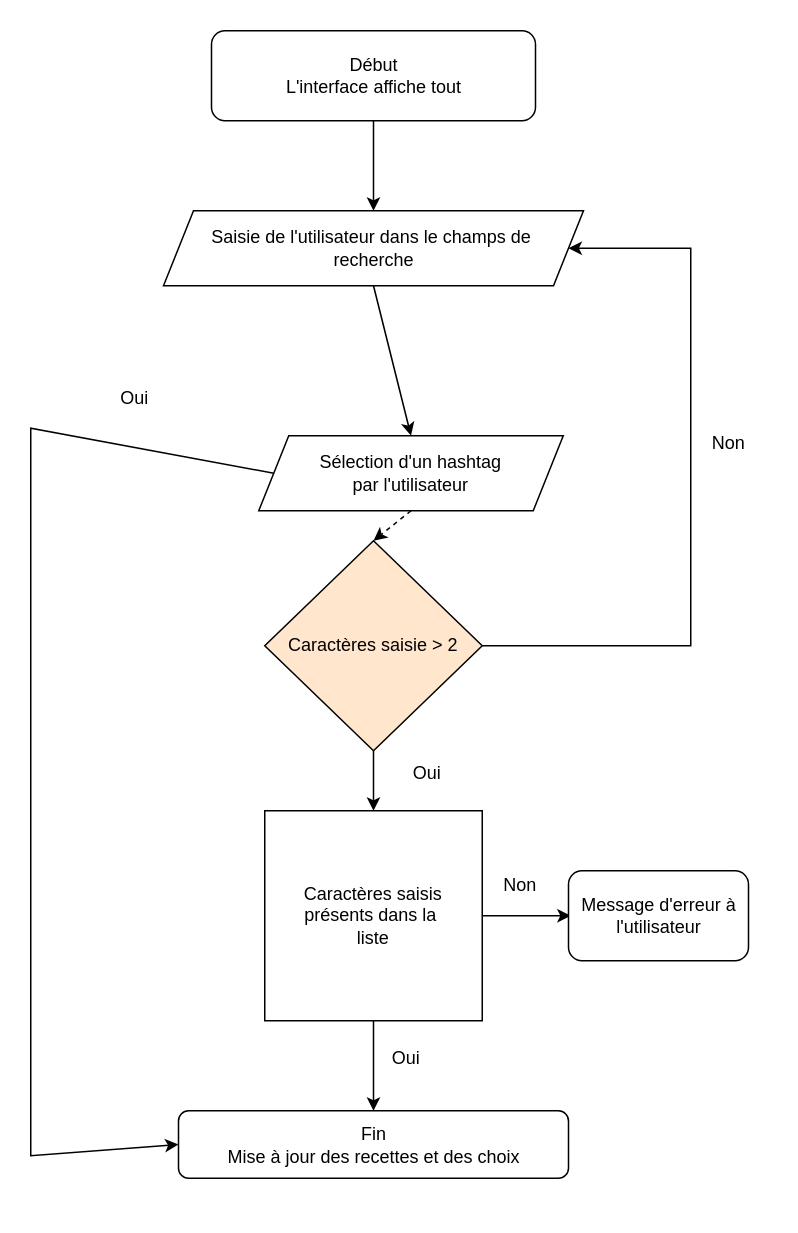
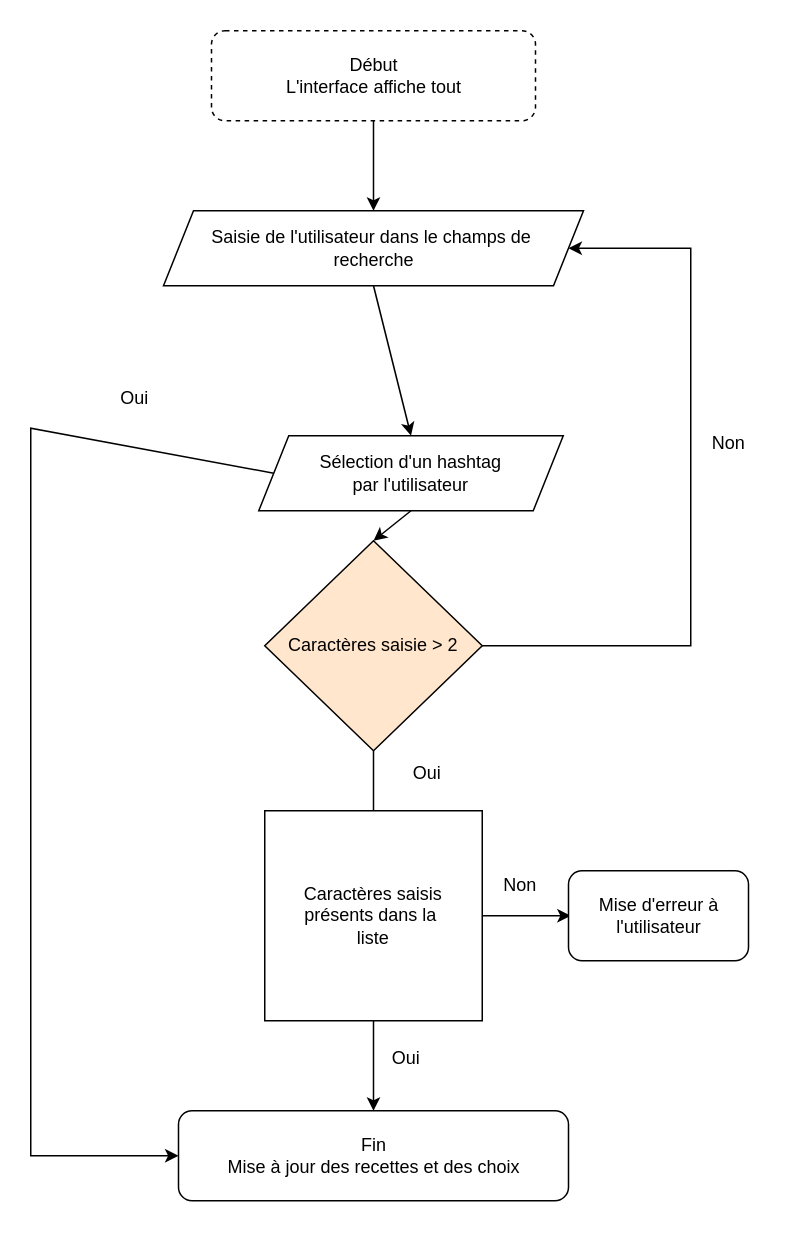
node "Début L'interface affiche tout": style solid -> dashed
edge "Sélection d'un hashtag par l'utilisateur" -> "Caractères saisie > 2": style dashed -> solid
edge "Caractères saisie > 2" -> "Caractères saisis présents dans la liste": arrowhead classic -> none
node "Message d'erreur à l'utilisateur": label "Message d'erreur à l'utilisateur" -> "Mise d'erreur à l'utilisateur"
node "Fin Mise à jour des recettes et des choix": size 390x68 -> 390x90
